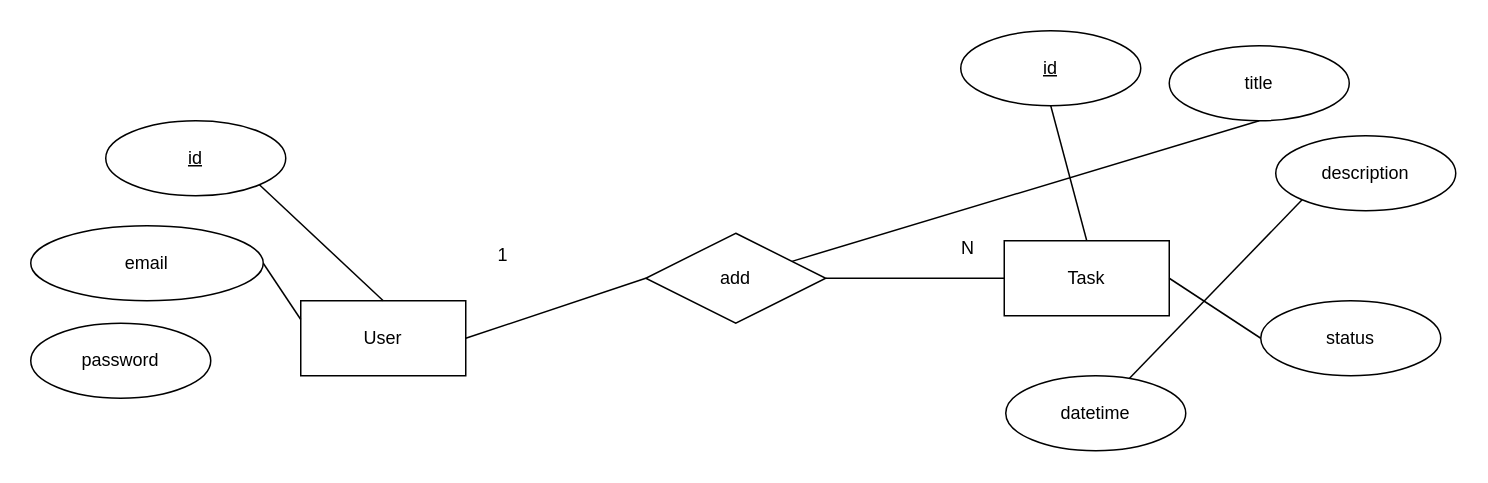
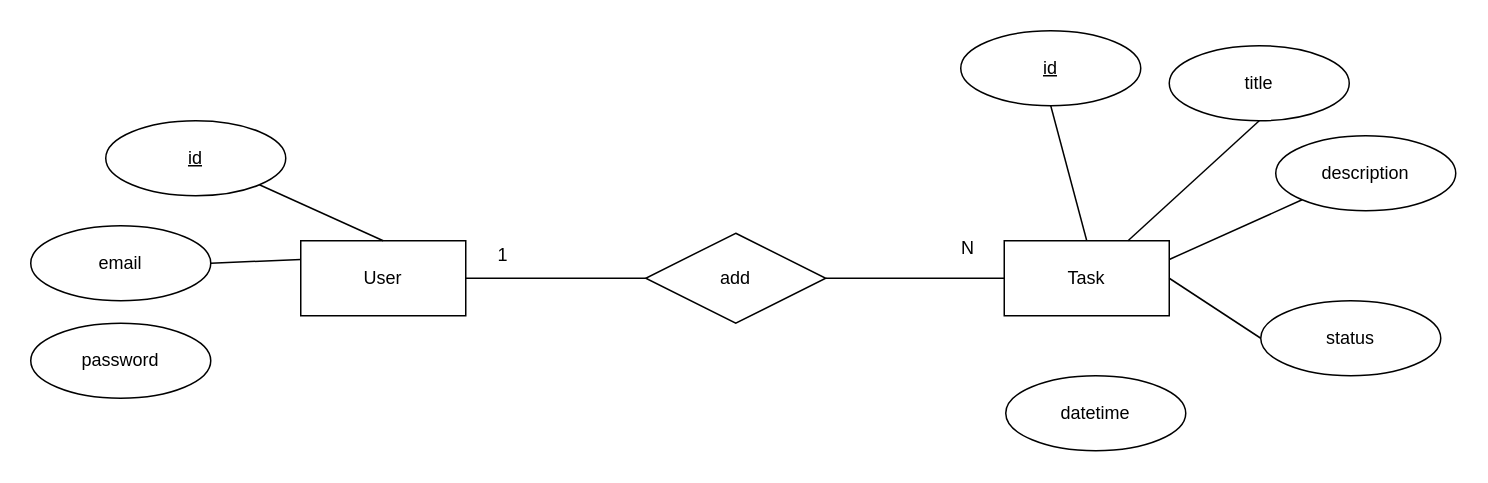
edge "title" -- "add": now "title" -- "Task"
node "email": size 233x75 -> 180x75
edge "description" -- "datetime": now "description" -- "Task"
node "User": moved (383, 338) -> (383, 278)
